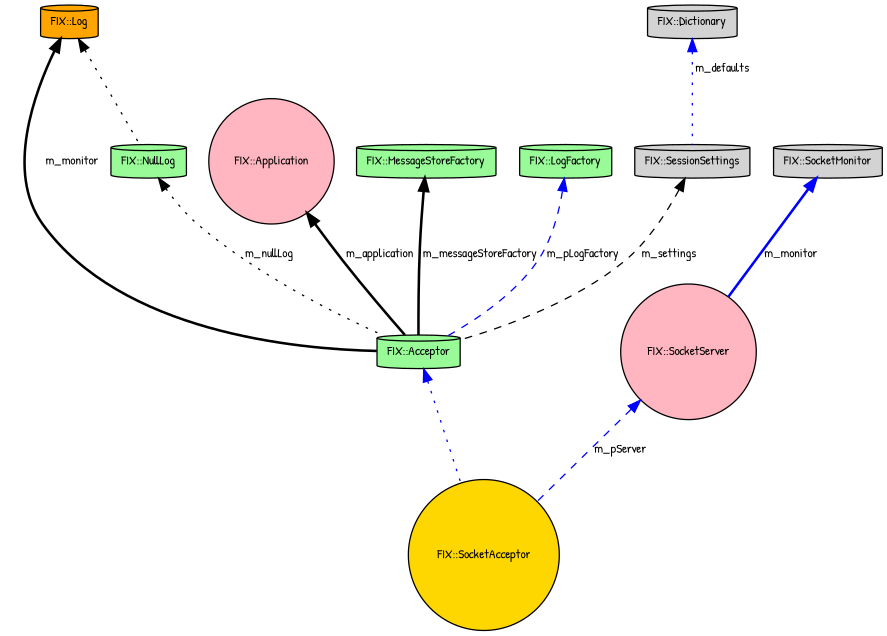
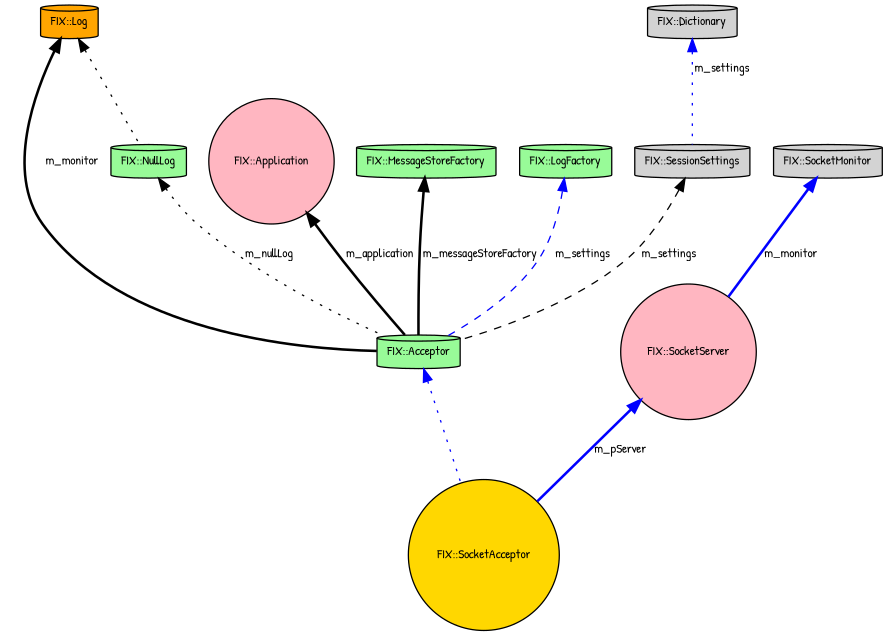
edge "FIX::SessionSettings" -> "FIX::Dictionary": label " m_defaults" -> " m_settings"
edge "FIX::Acceptor" -> "FIX::LogFactory": label " m_pLogFactory" -> " m_settings"
edge "FIX::SocketAcceptor" -> "FIX::SocketServer": style dashed -> bold
